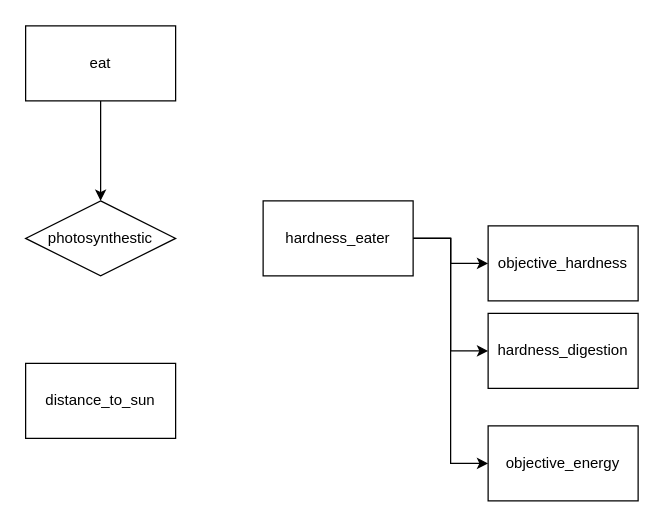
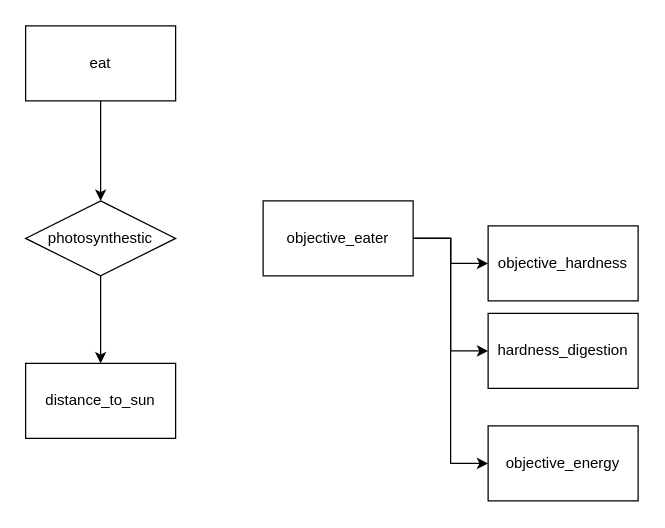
node "hardness_eater": label "hardness_eater" -> "objective_eater"
edge "photosynthestic" -> "distance_to_sun": added
